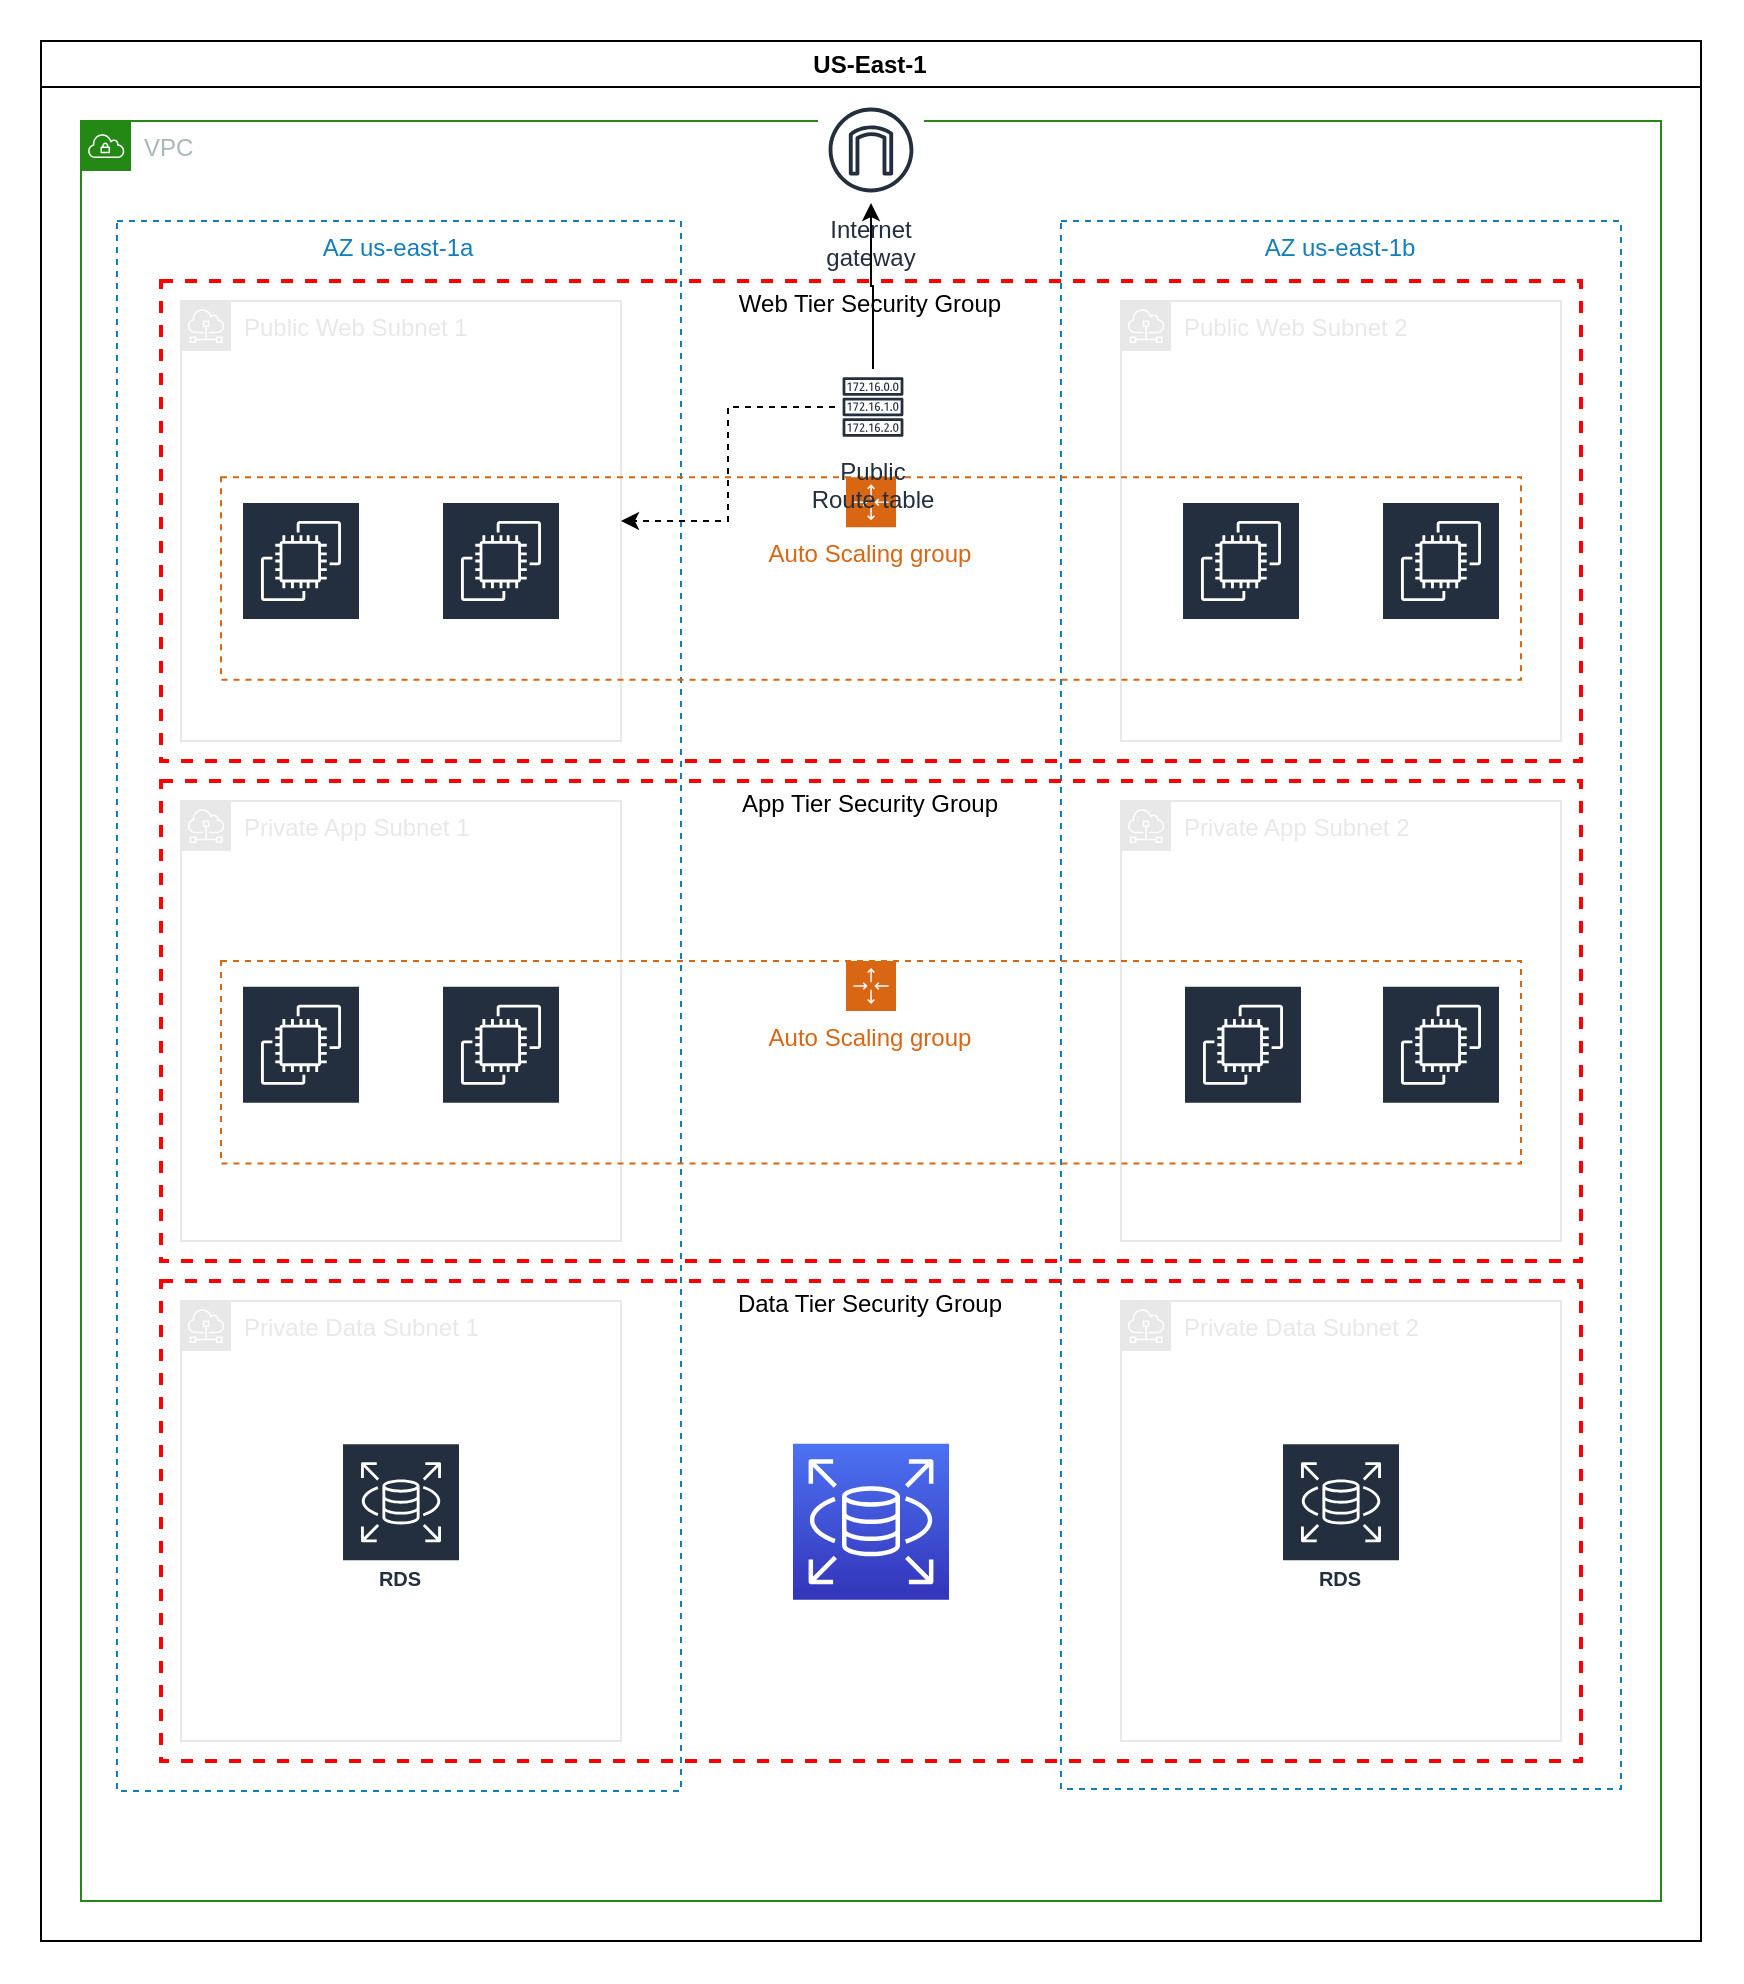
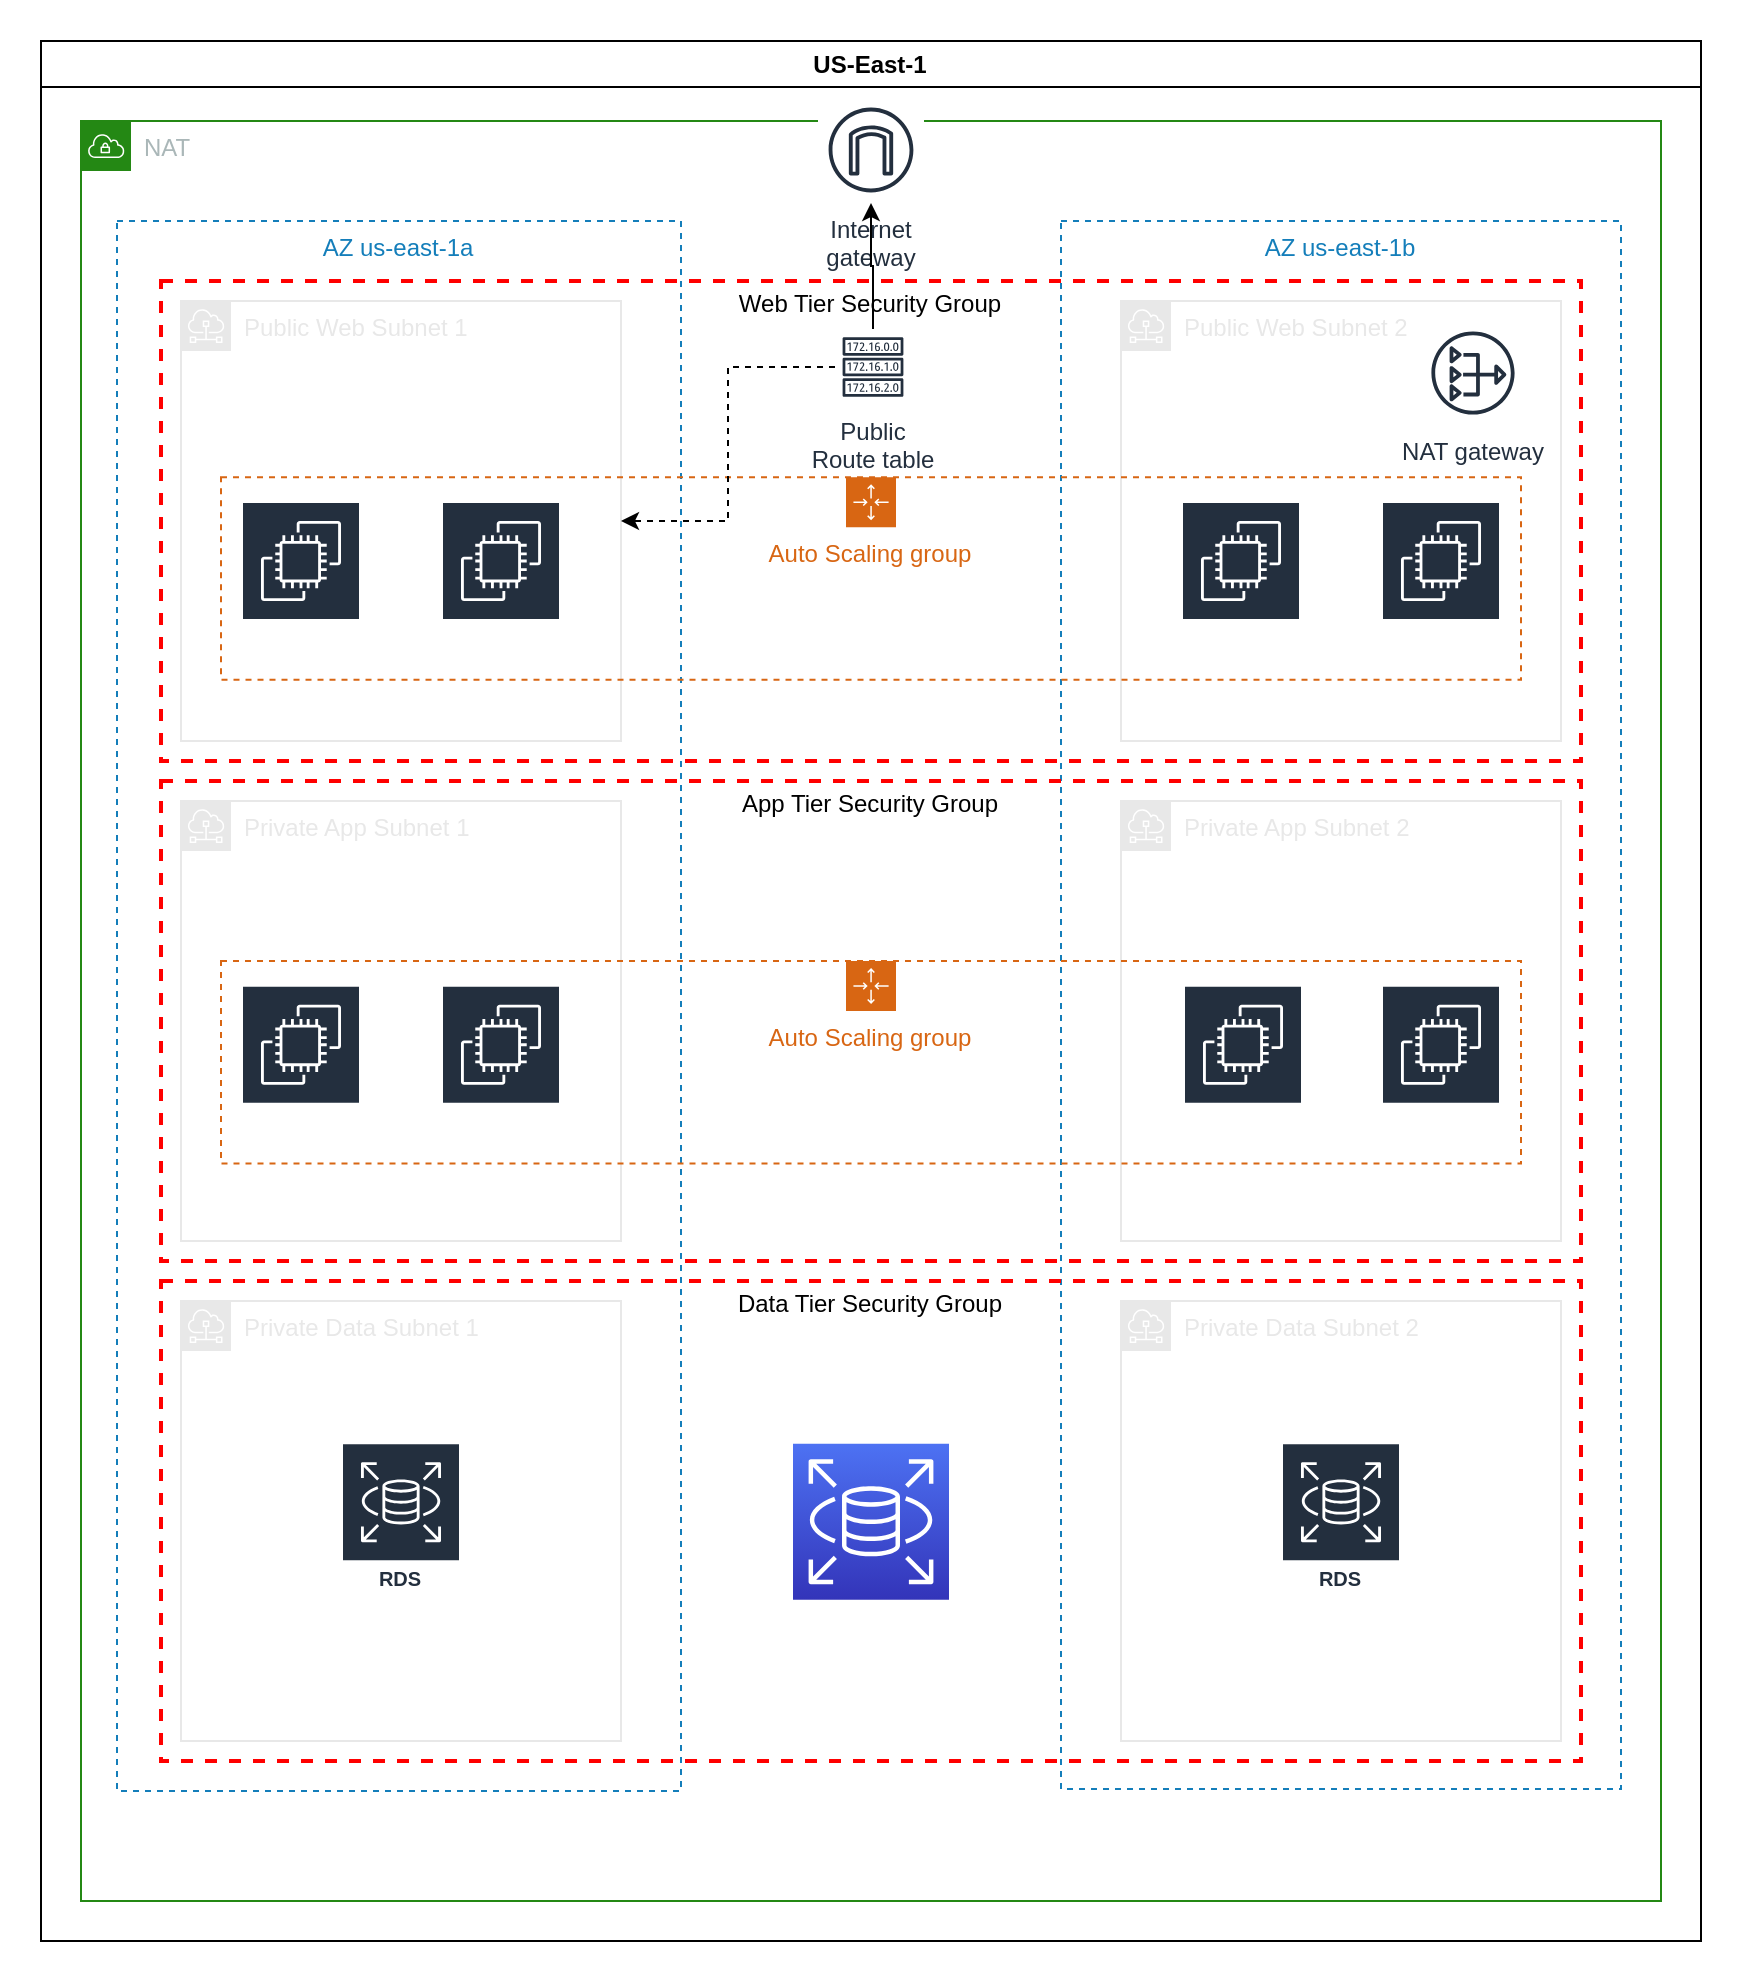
node "VPC": label "VPC" -> "NAT"
node "NAT gateway": added
node "Public Route table": moved (873, 407) -> (873, 367)
